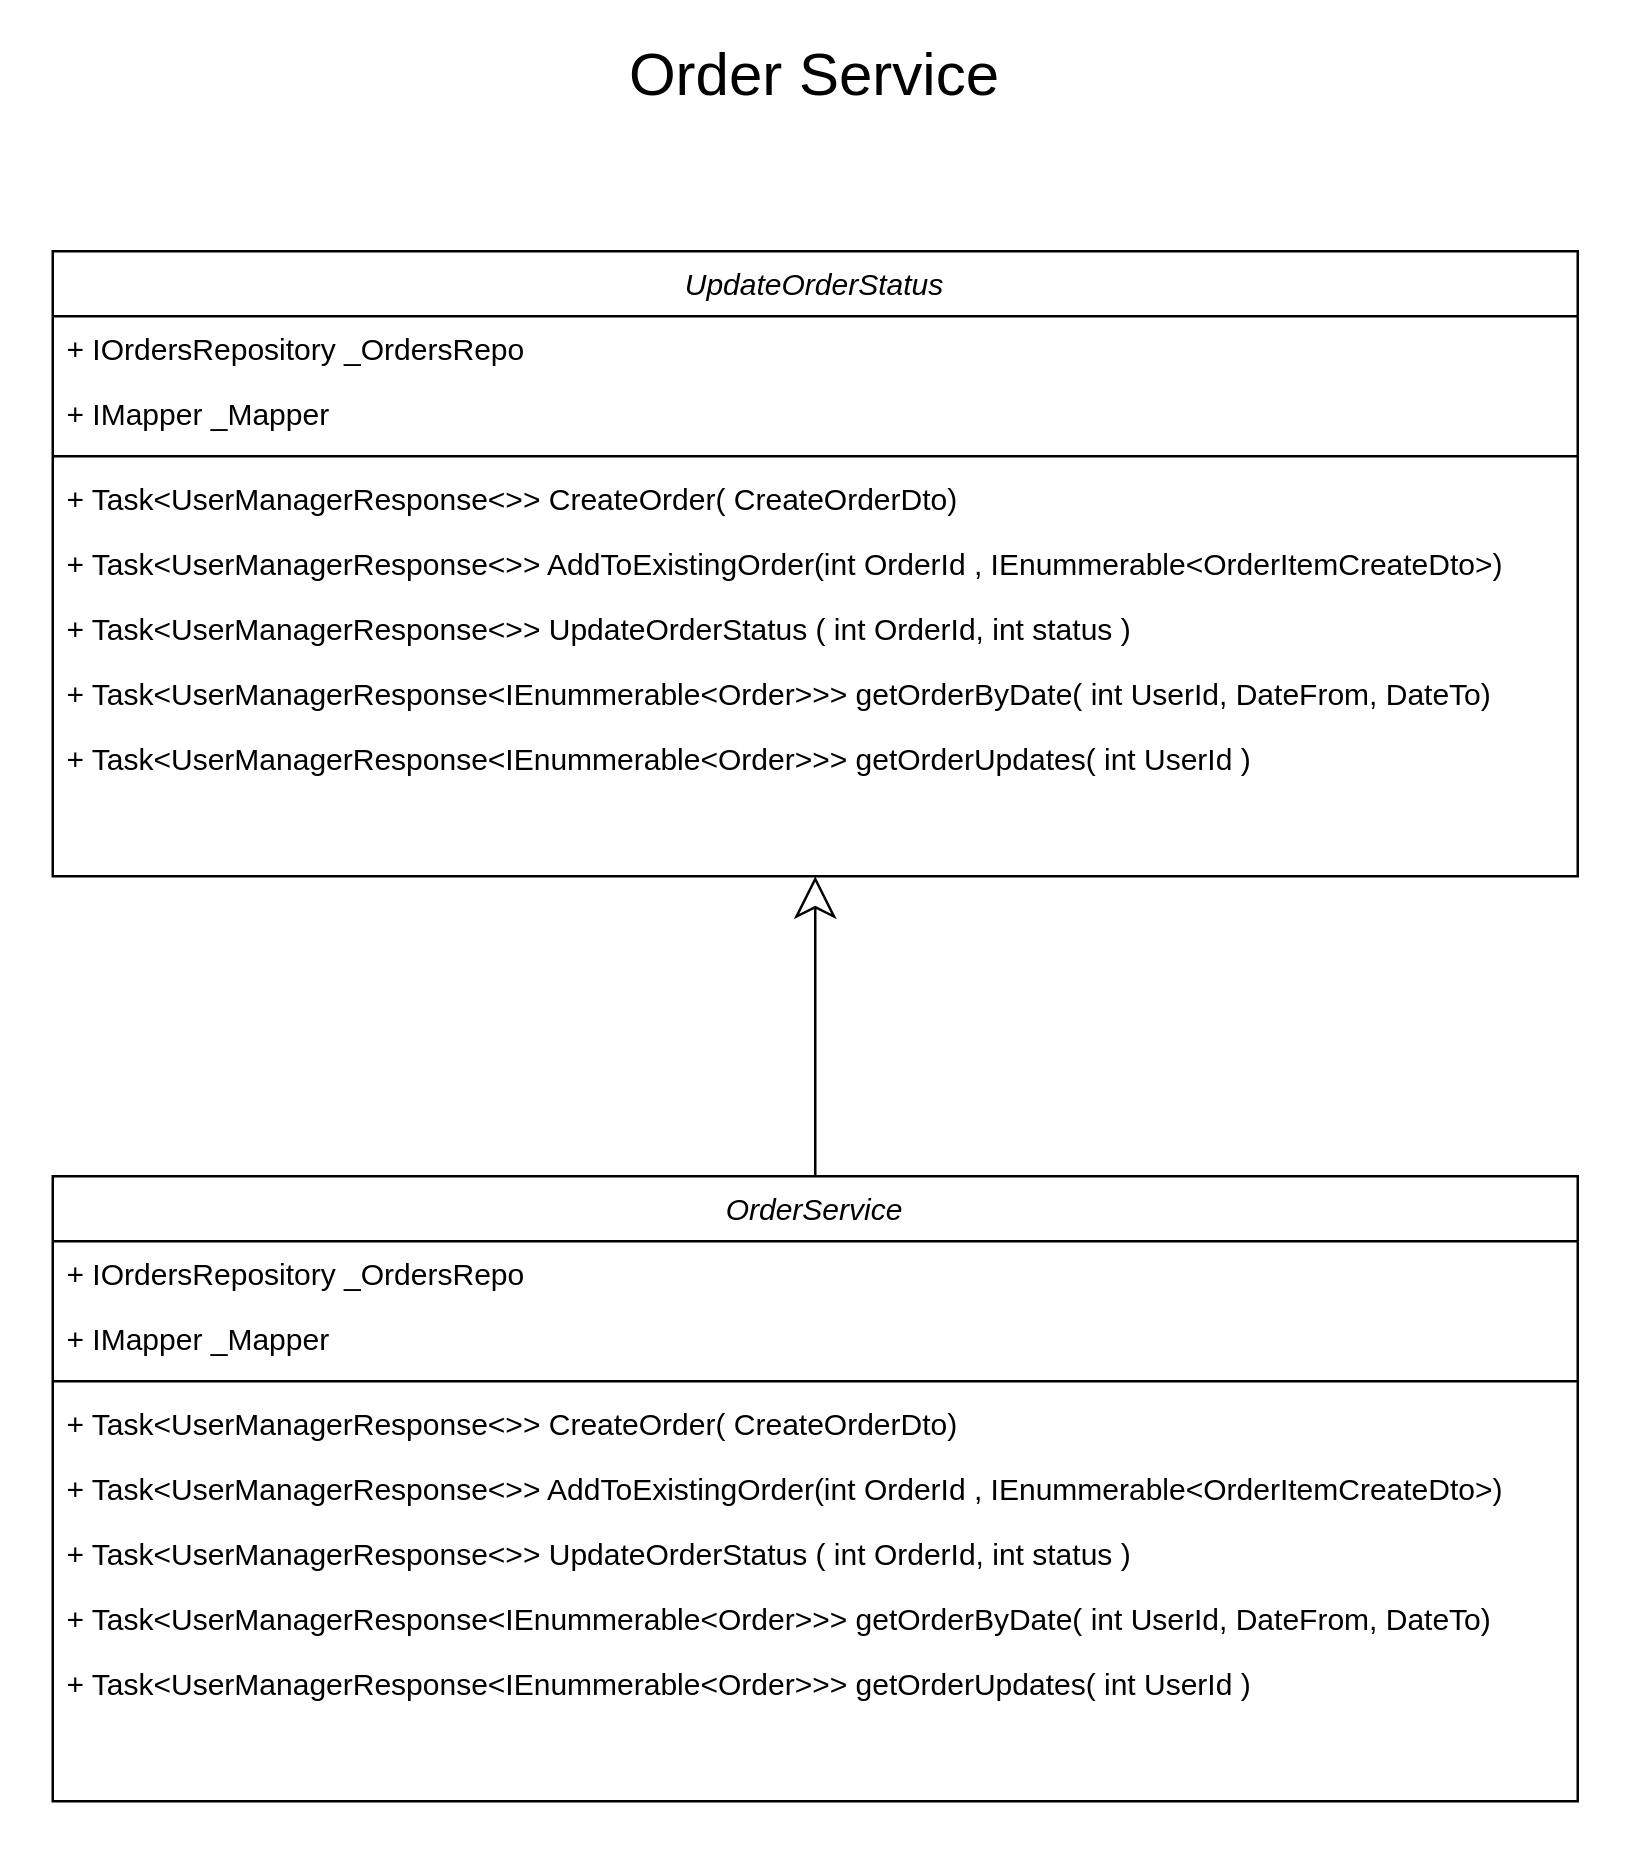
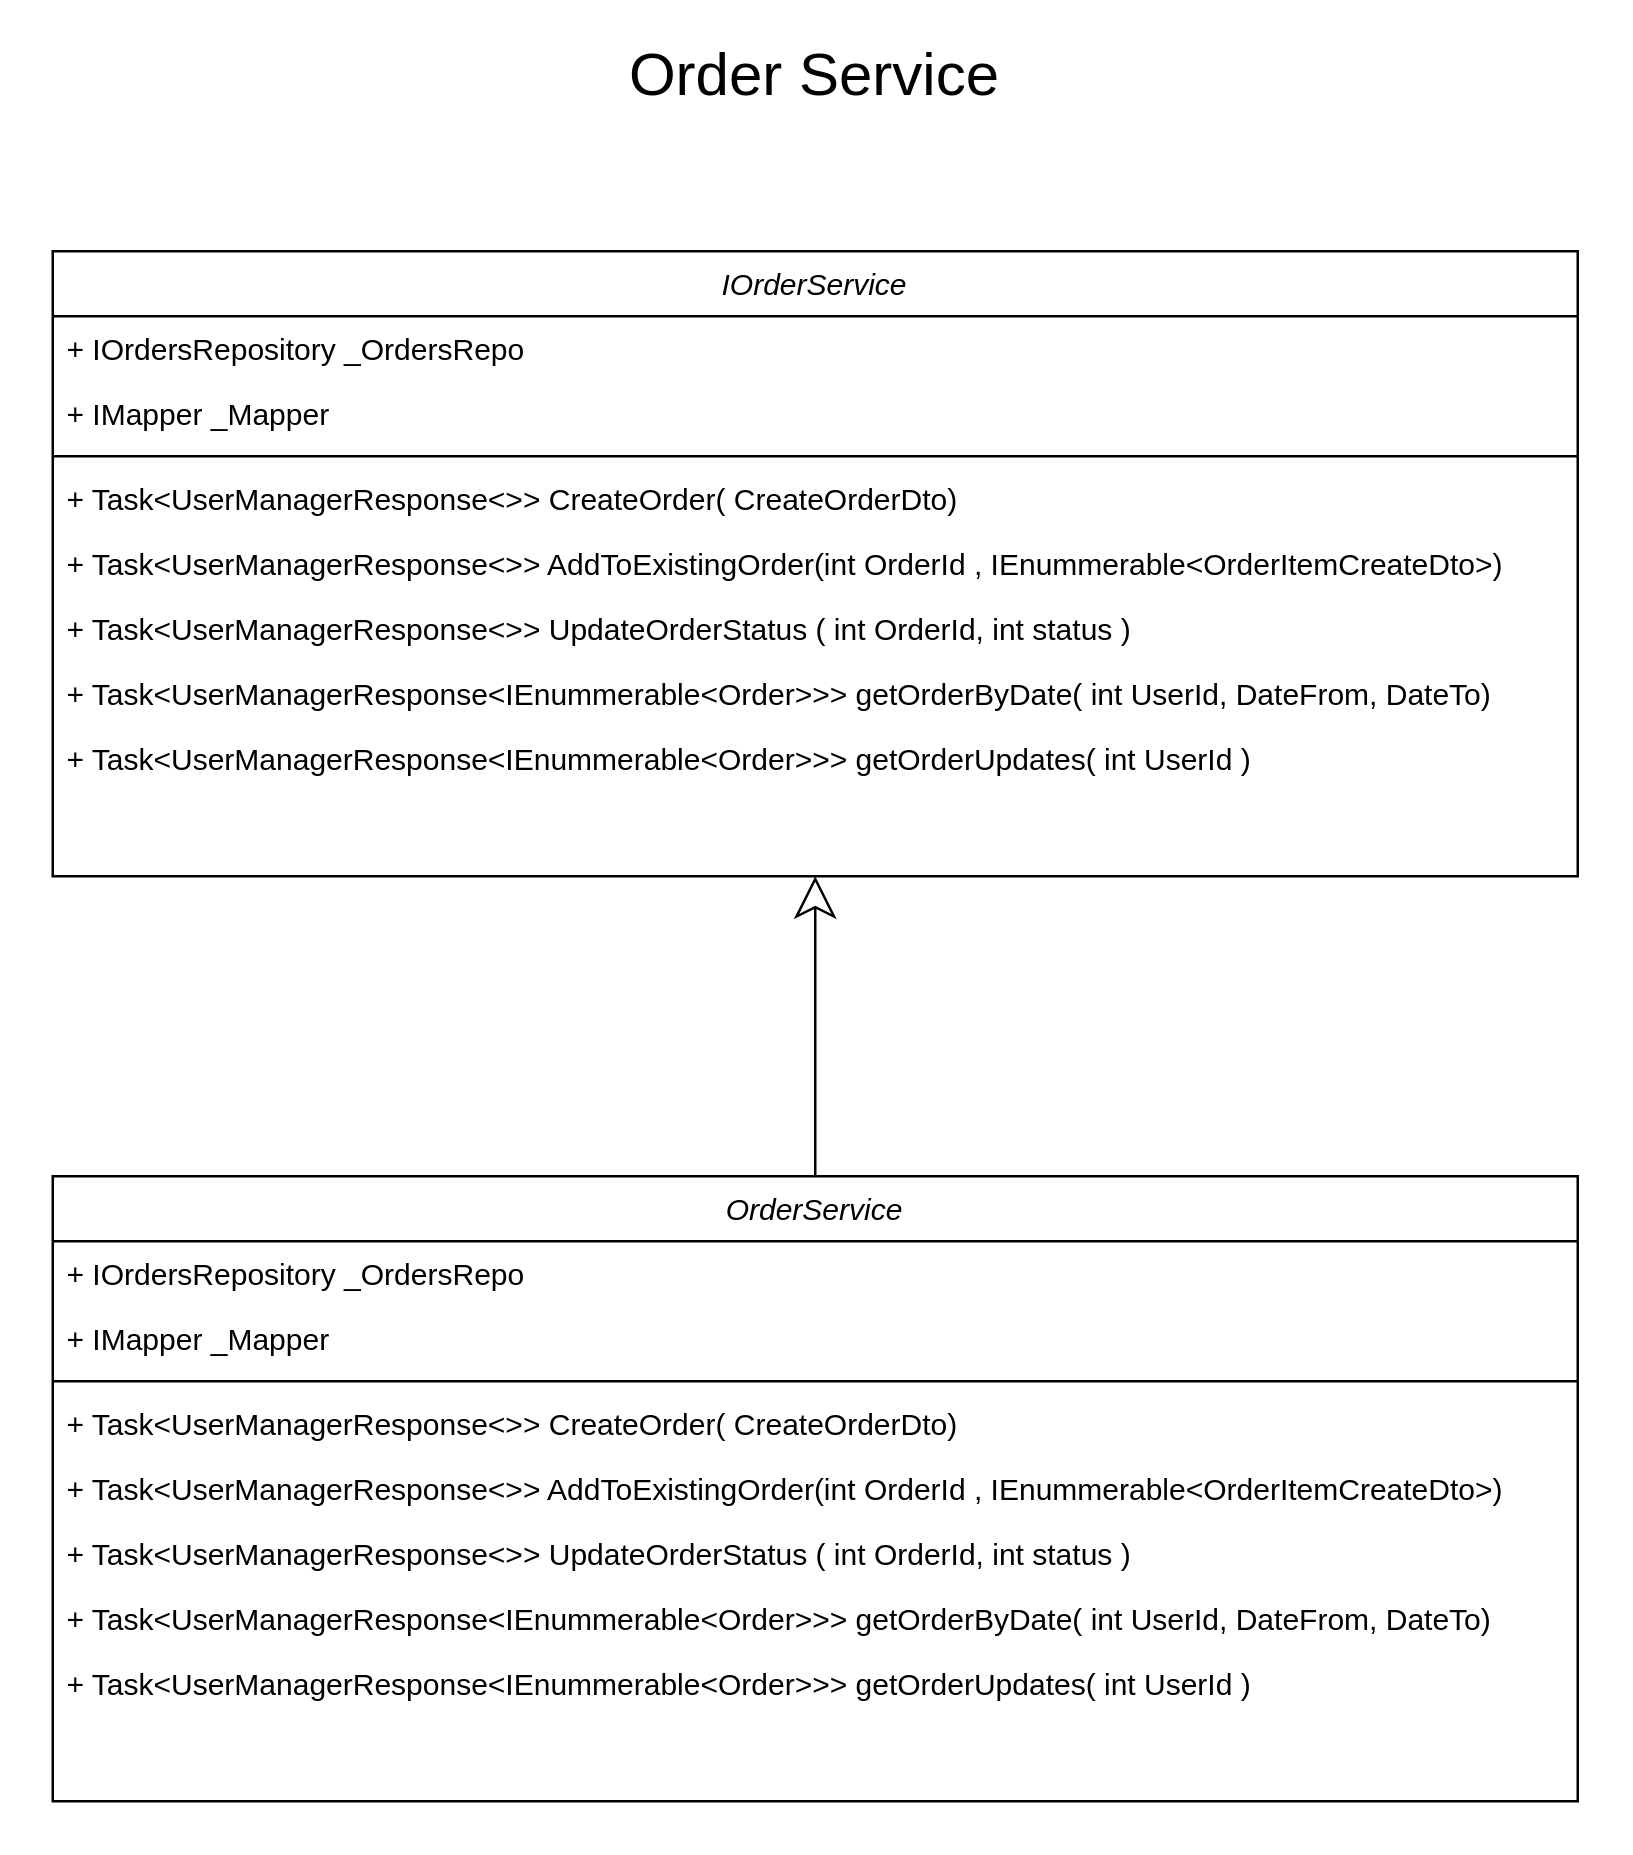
node "UpdateOrderStatus": label "UpdateOrderStatus" -> "IOrderService"
